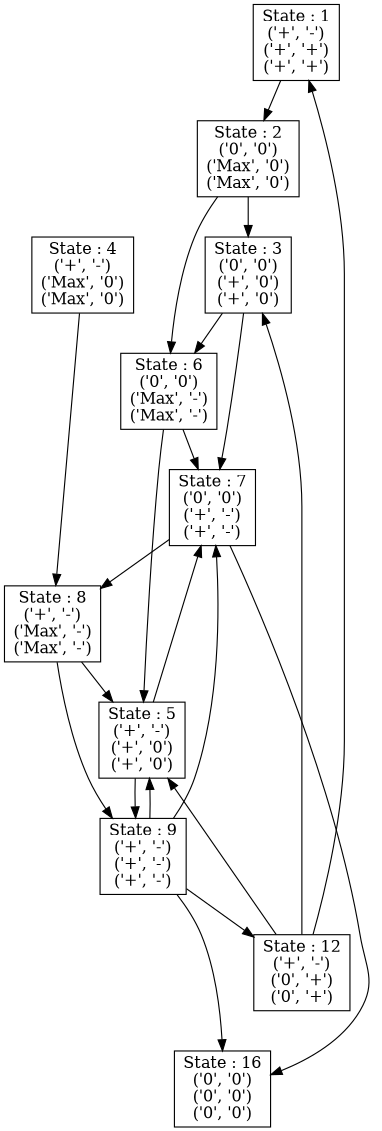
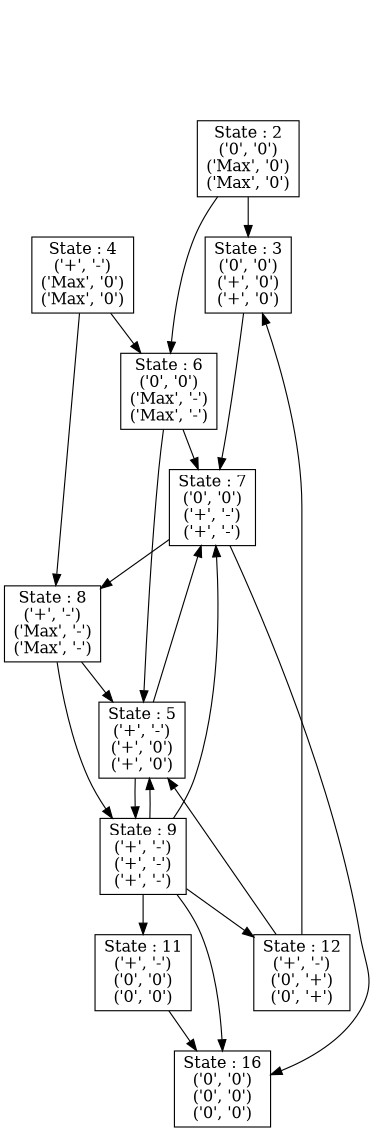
node "State : 1 ('+', '-') ('+', '+') ('+', '+')": removed
edge "State : 3 ('0', '0') ('+', '0') ('+', '0')" -> "State : 6 ('0', '0') ('Max', '-') ('Max', '-')": now "State : 4 ('+', '-') ('Max', '0') ('Max', '0')" -> "State : 6 ('0', '0') ('Max', '-') ('Max', '-')"
node "State : 11 ('+', '-') ('0', '0') ('0', '0')": added
